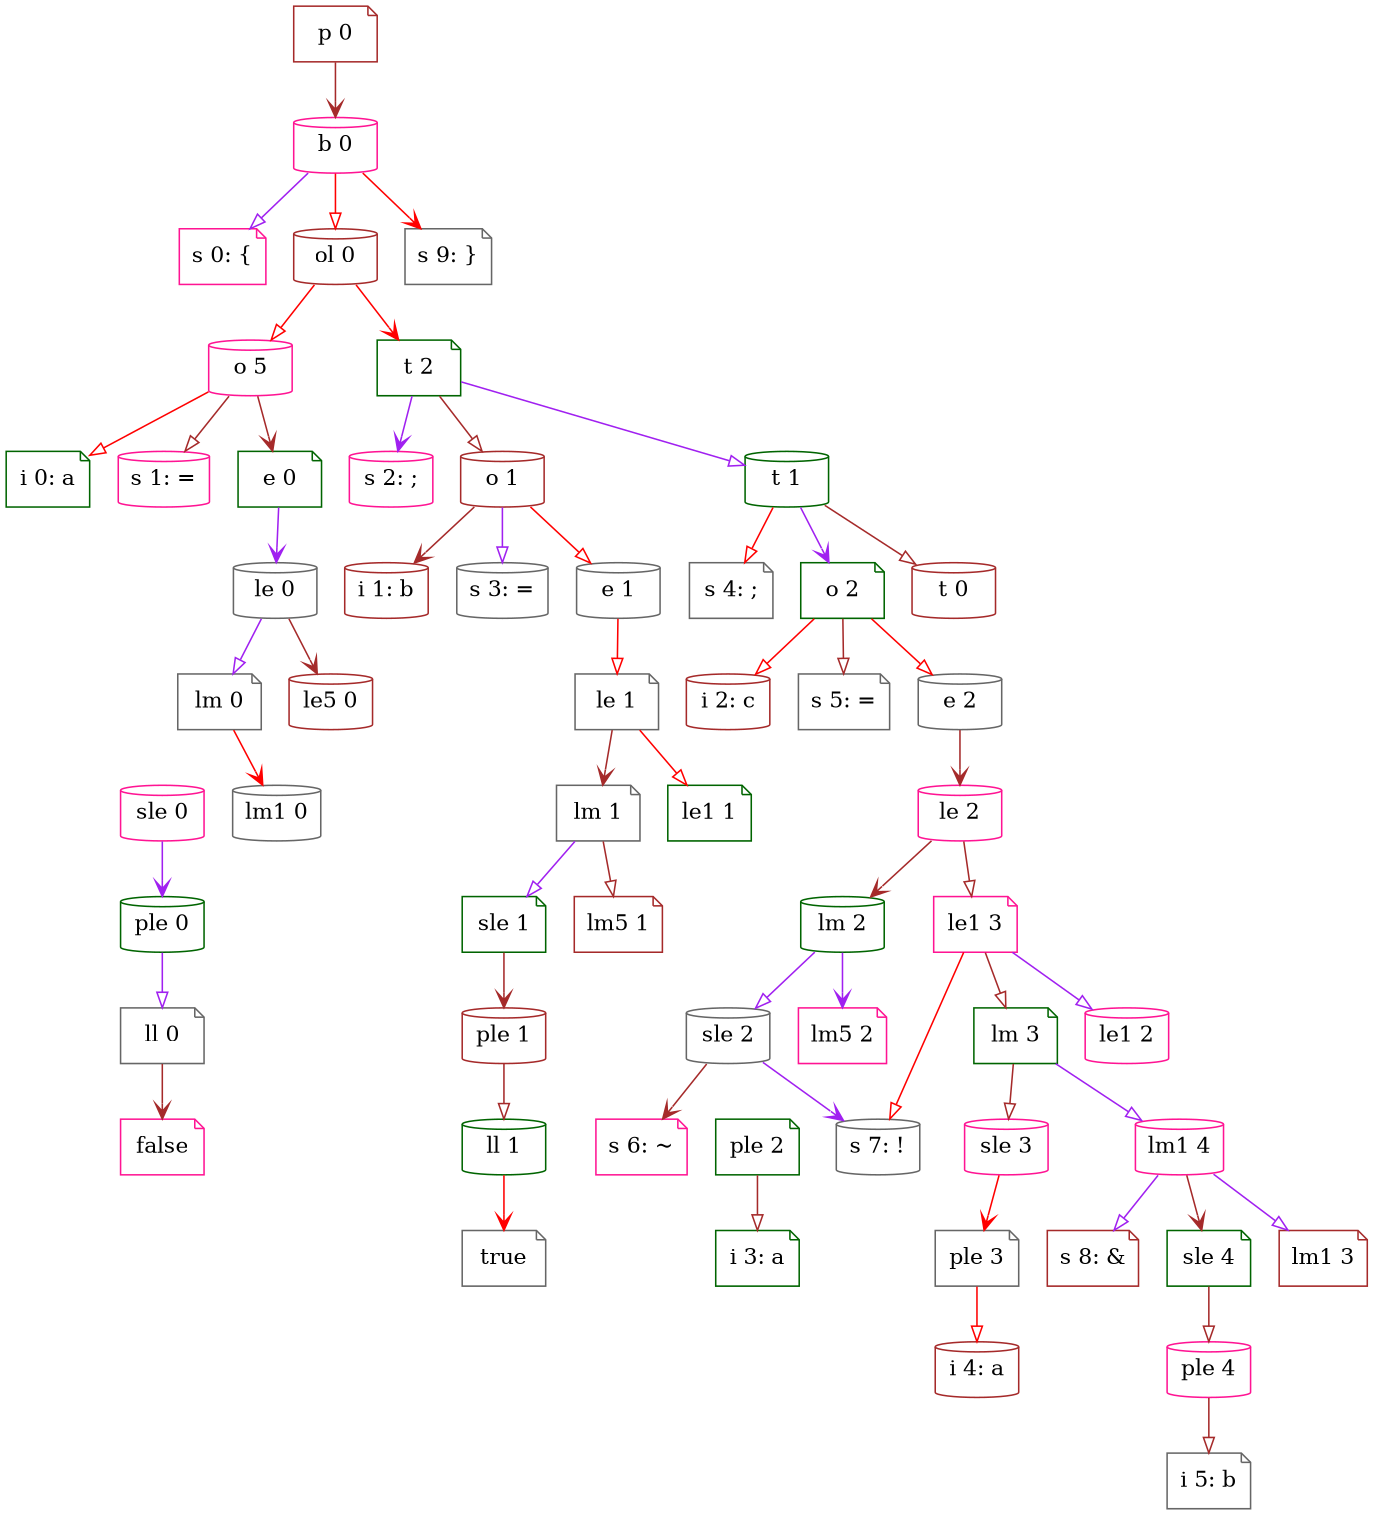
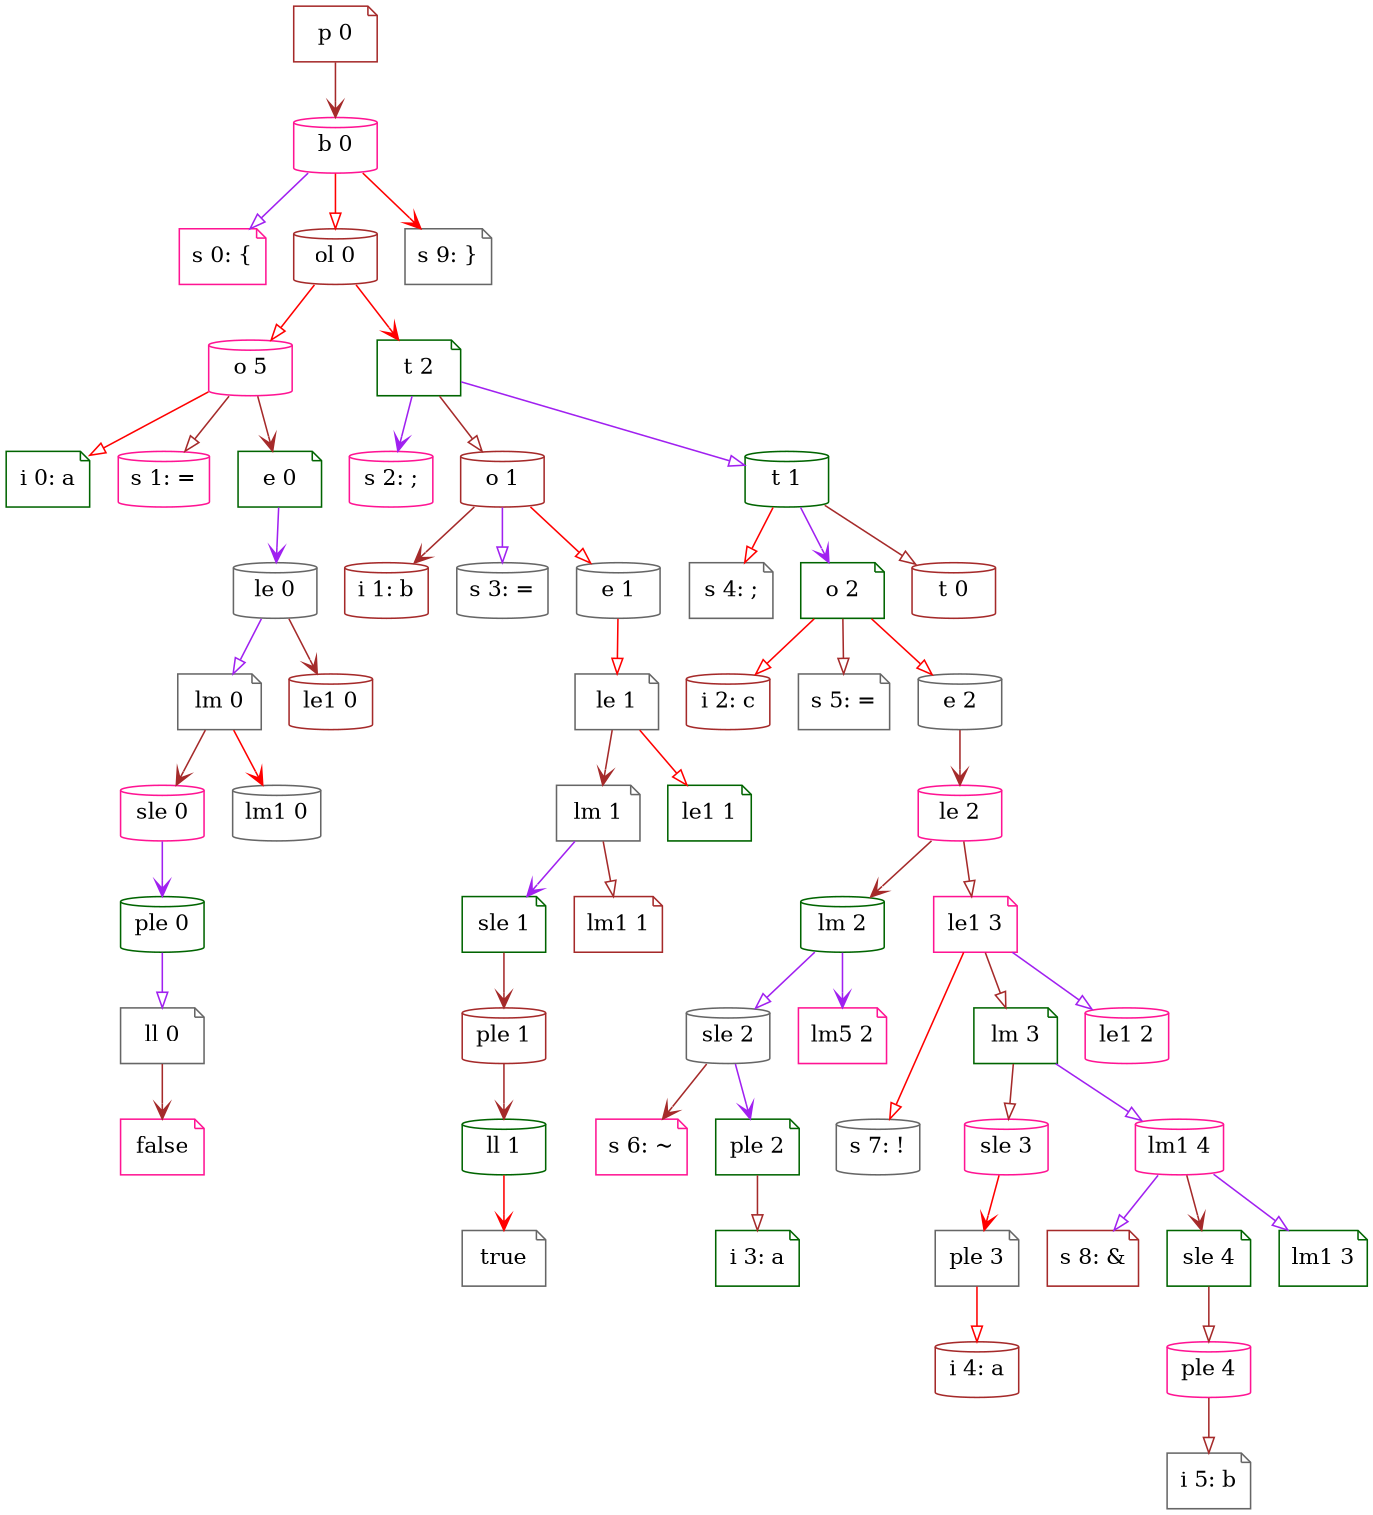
node "le5 0": label "le5 0" -> "le1 0"
edge "lm 0" -> "sle 0": added
edge "lm 1" -> "sle 1": arrowhead onormal -> vee
node "lm5 1": label "lm5 1" -> "lm1 1"
edge "ple 1" -> "ll 1": arrowhead onormal -> vee
edge "sle 2" -> "s 7: !": now "sle 2" -> "ple 2"
node "lm1 3": color brown -> darkgreen
